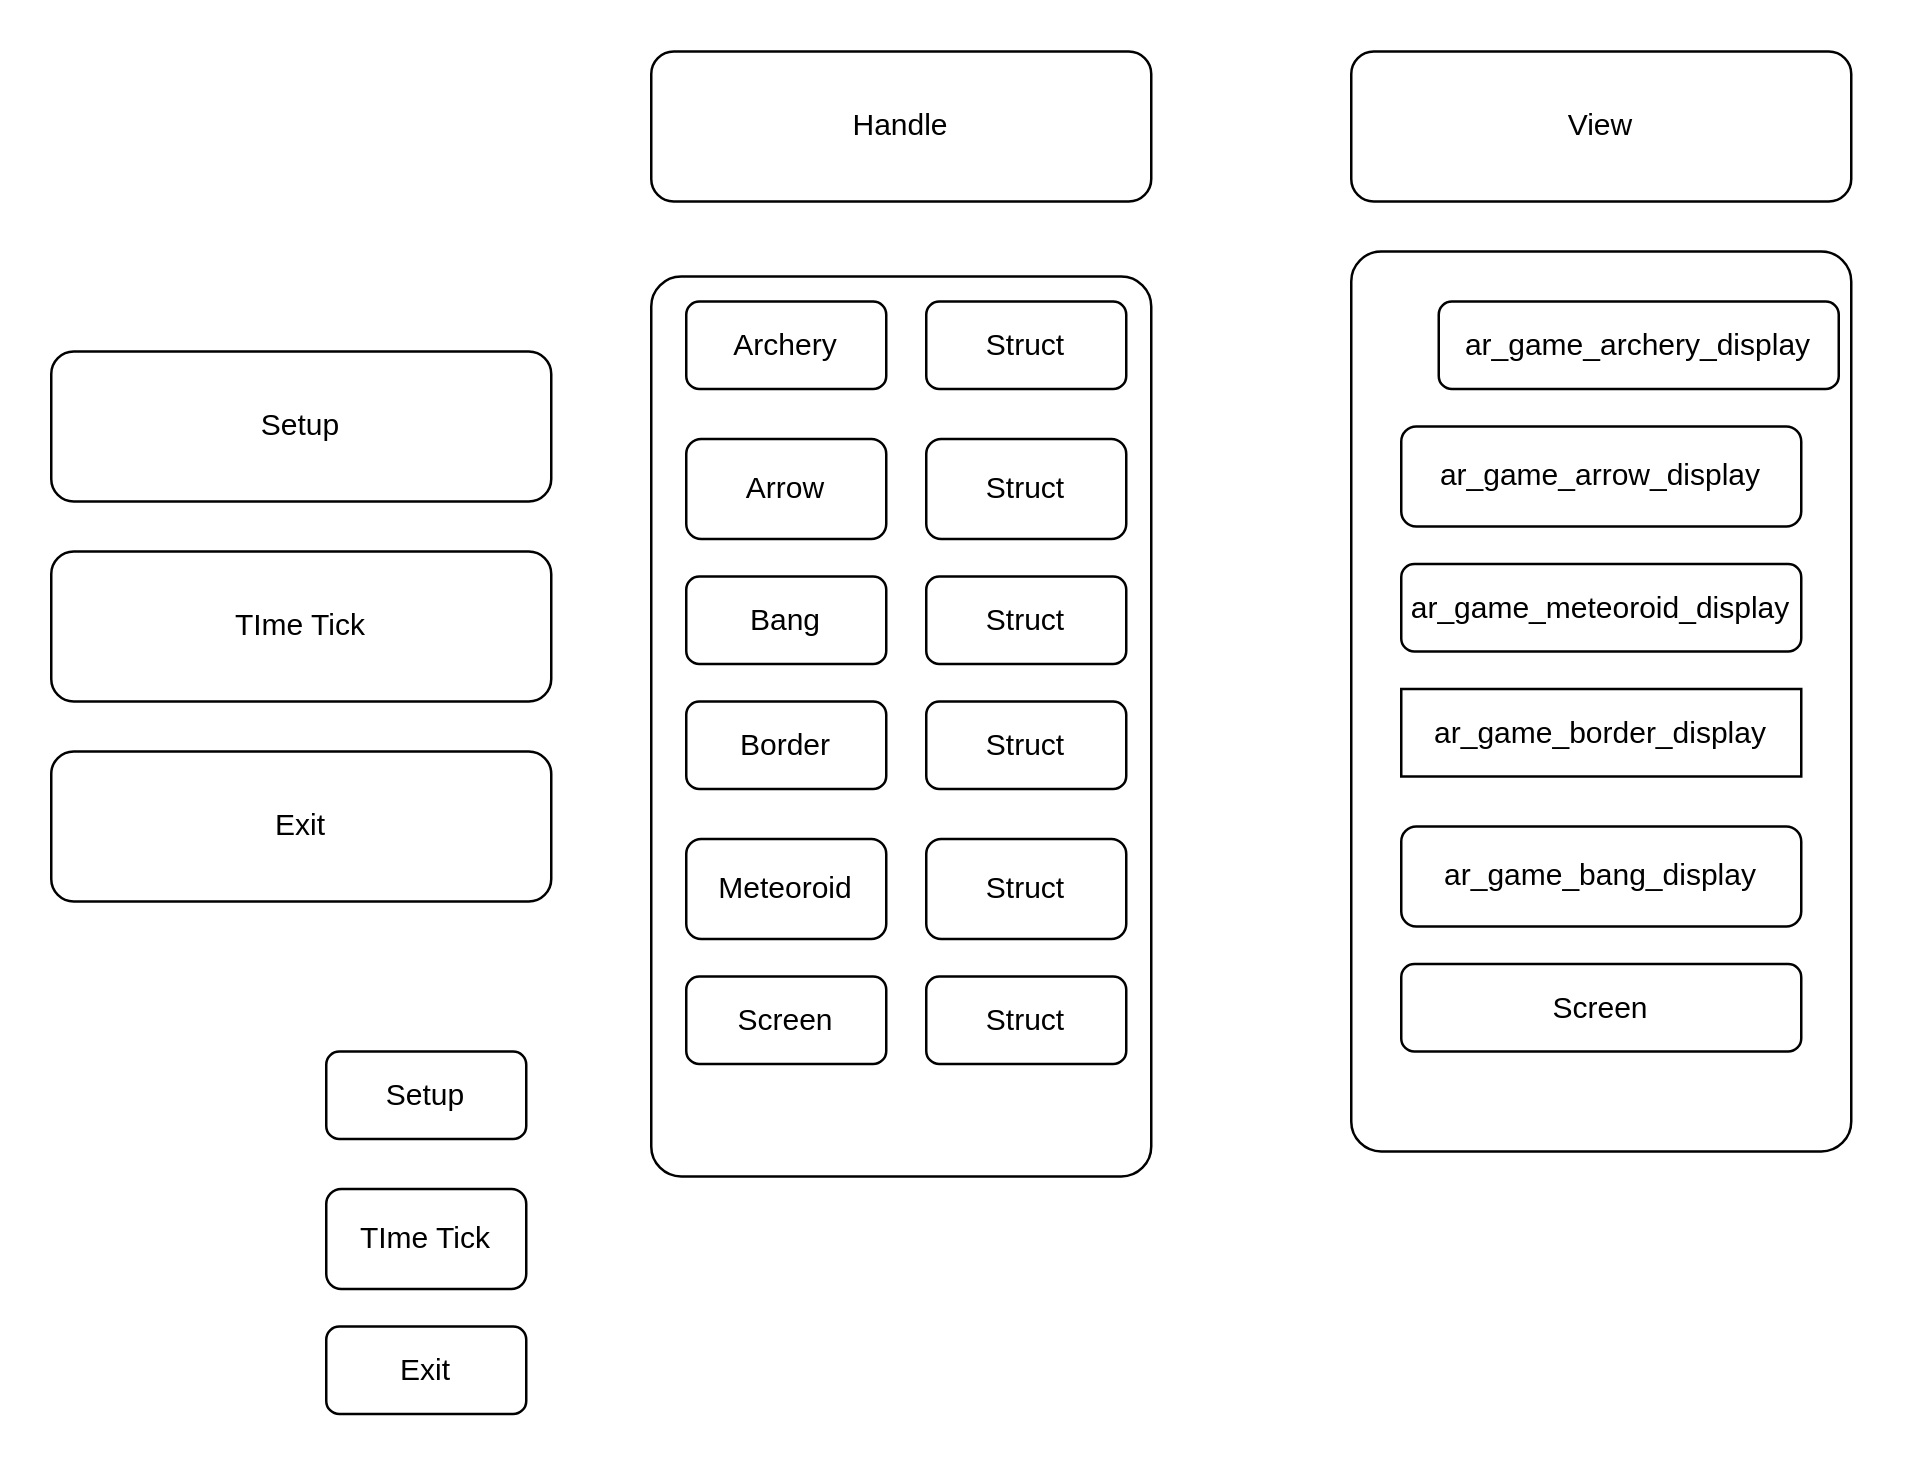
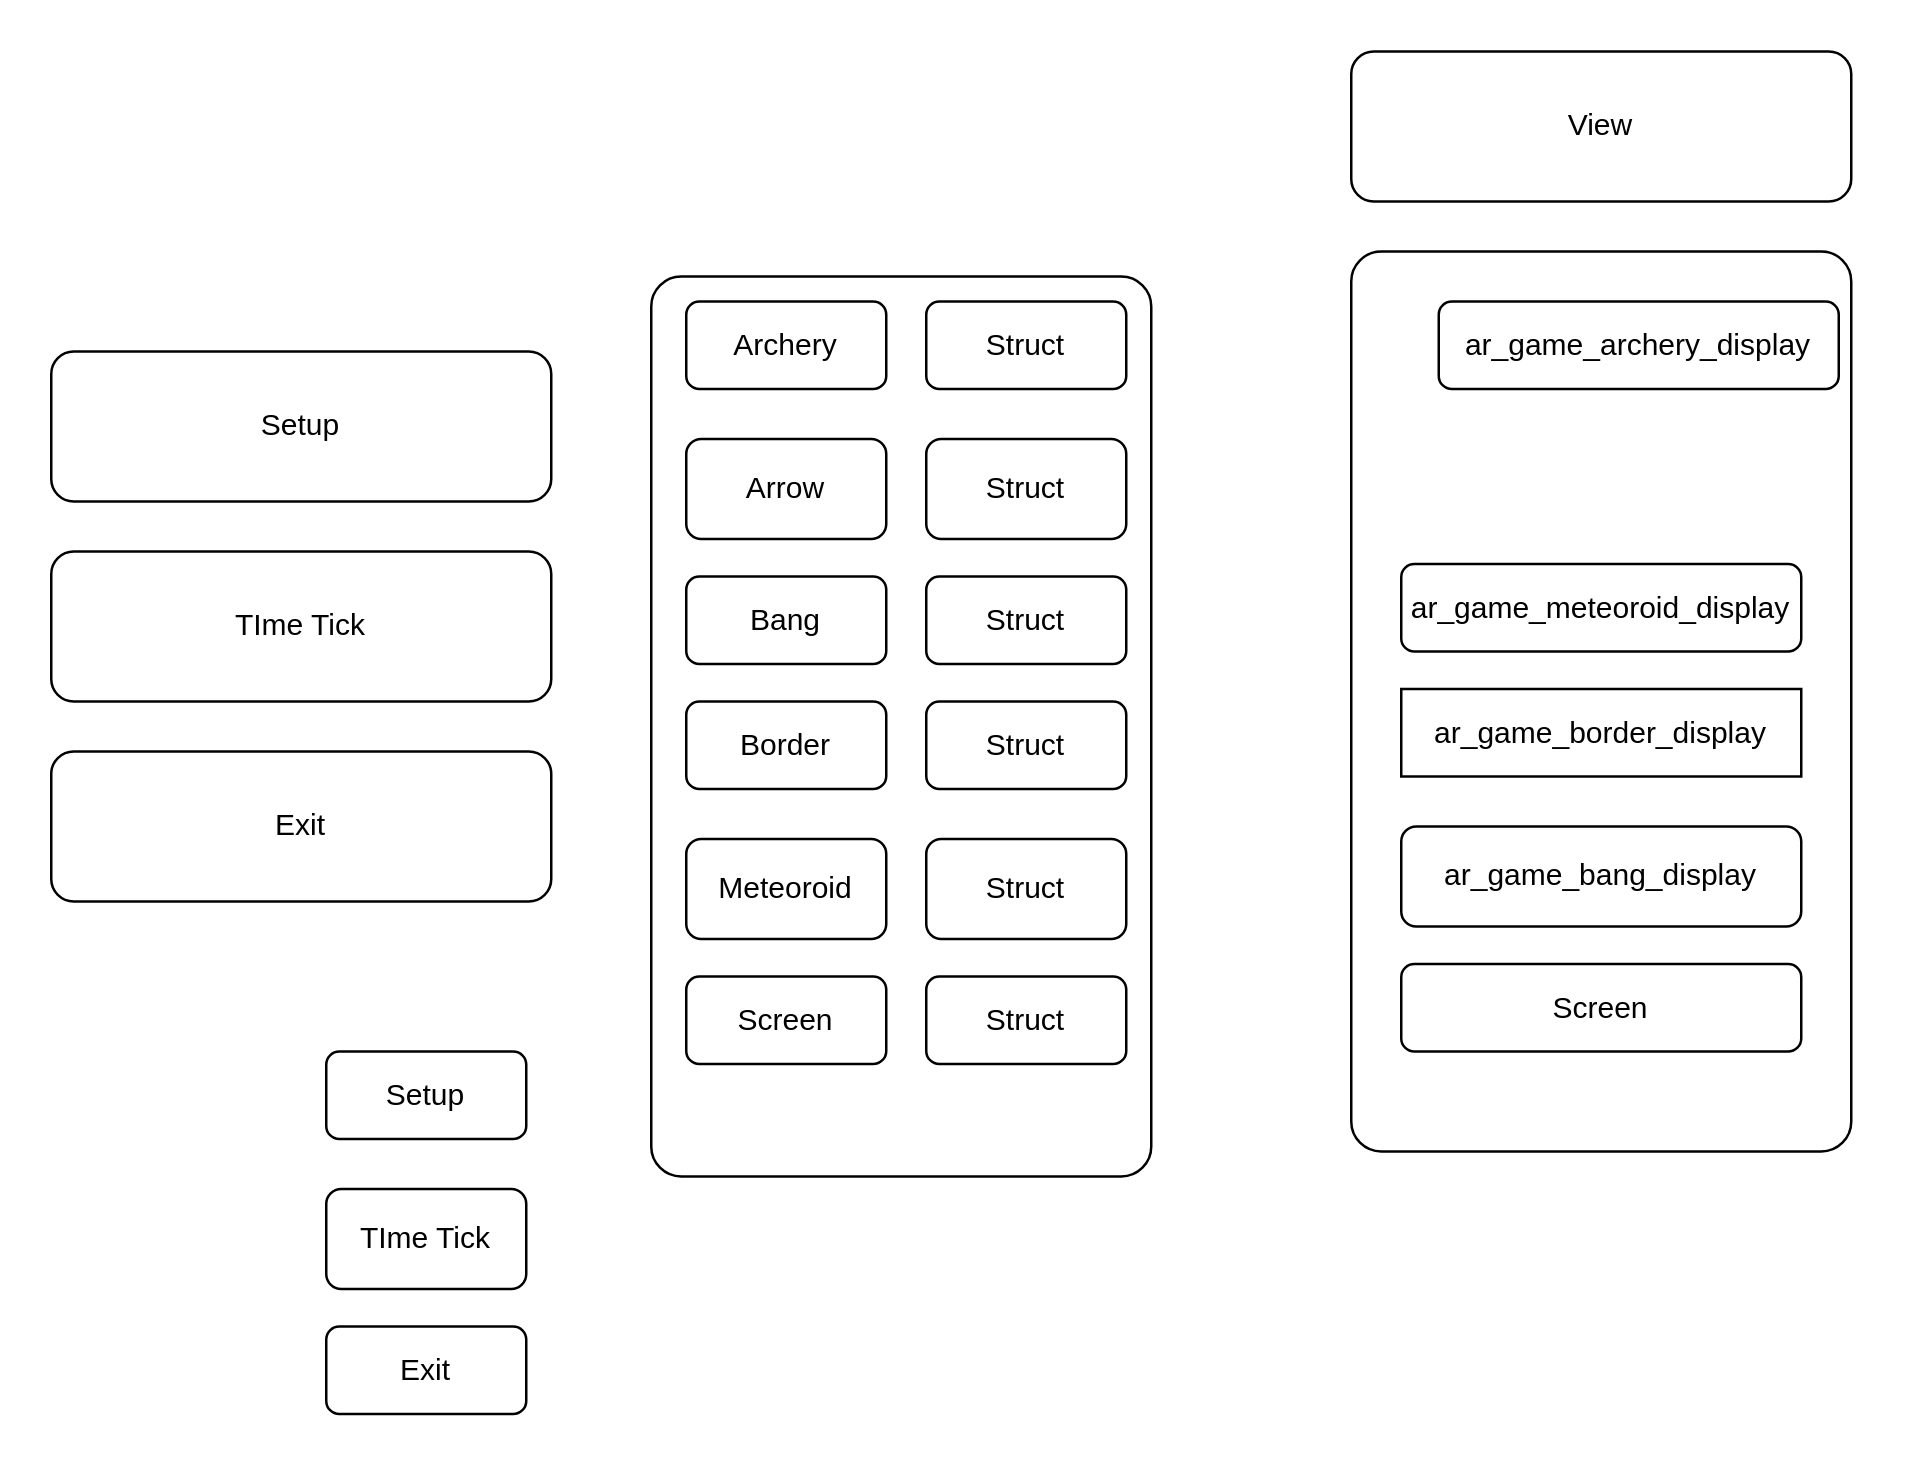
node "Handle": removed
node "ar_game_arrow_display": removed
